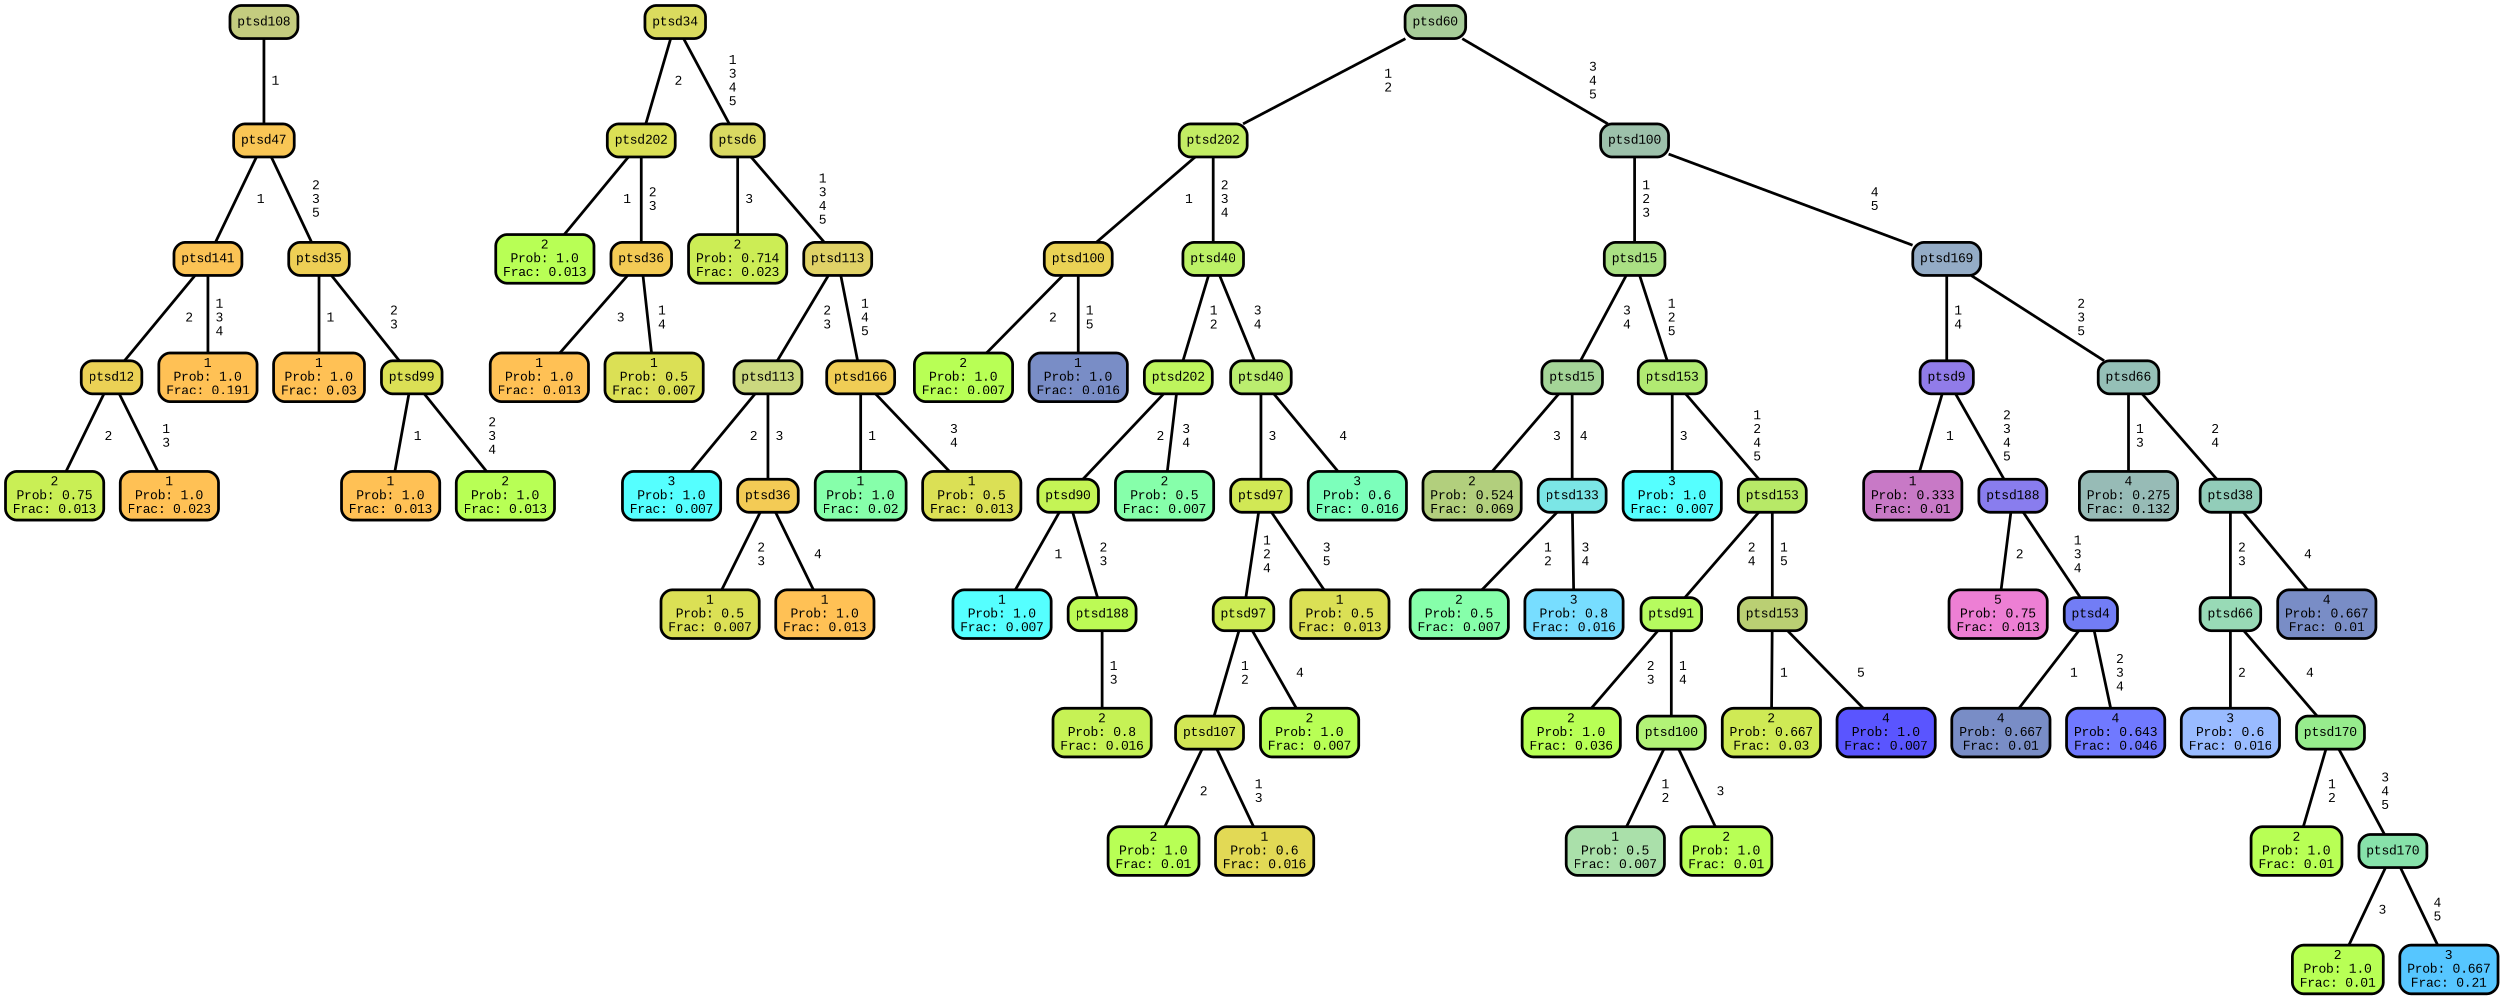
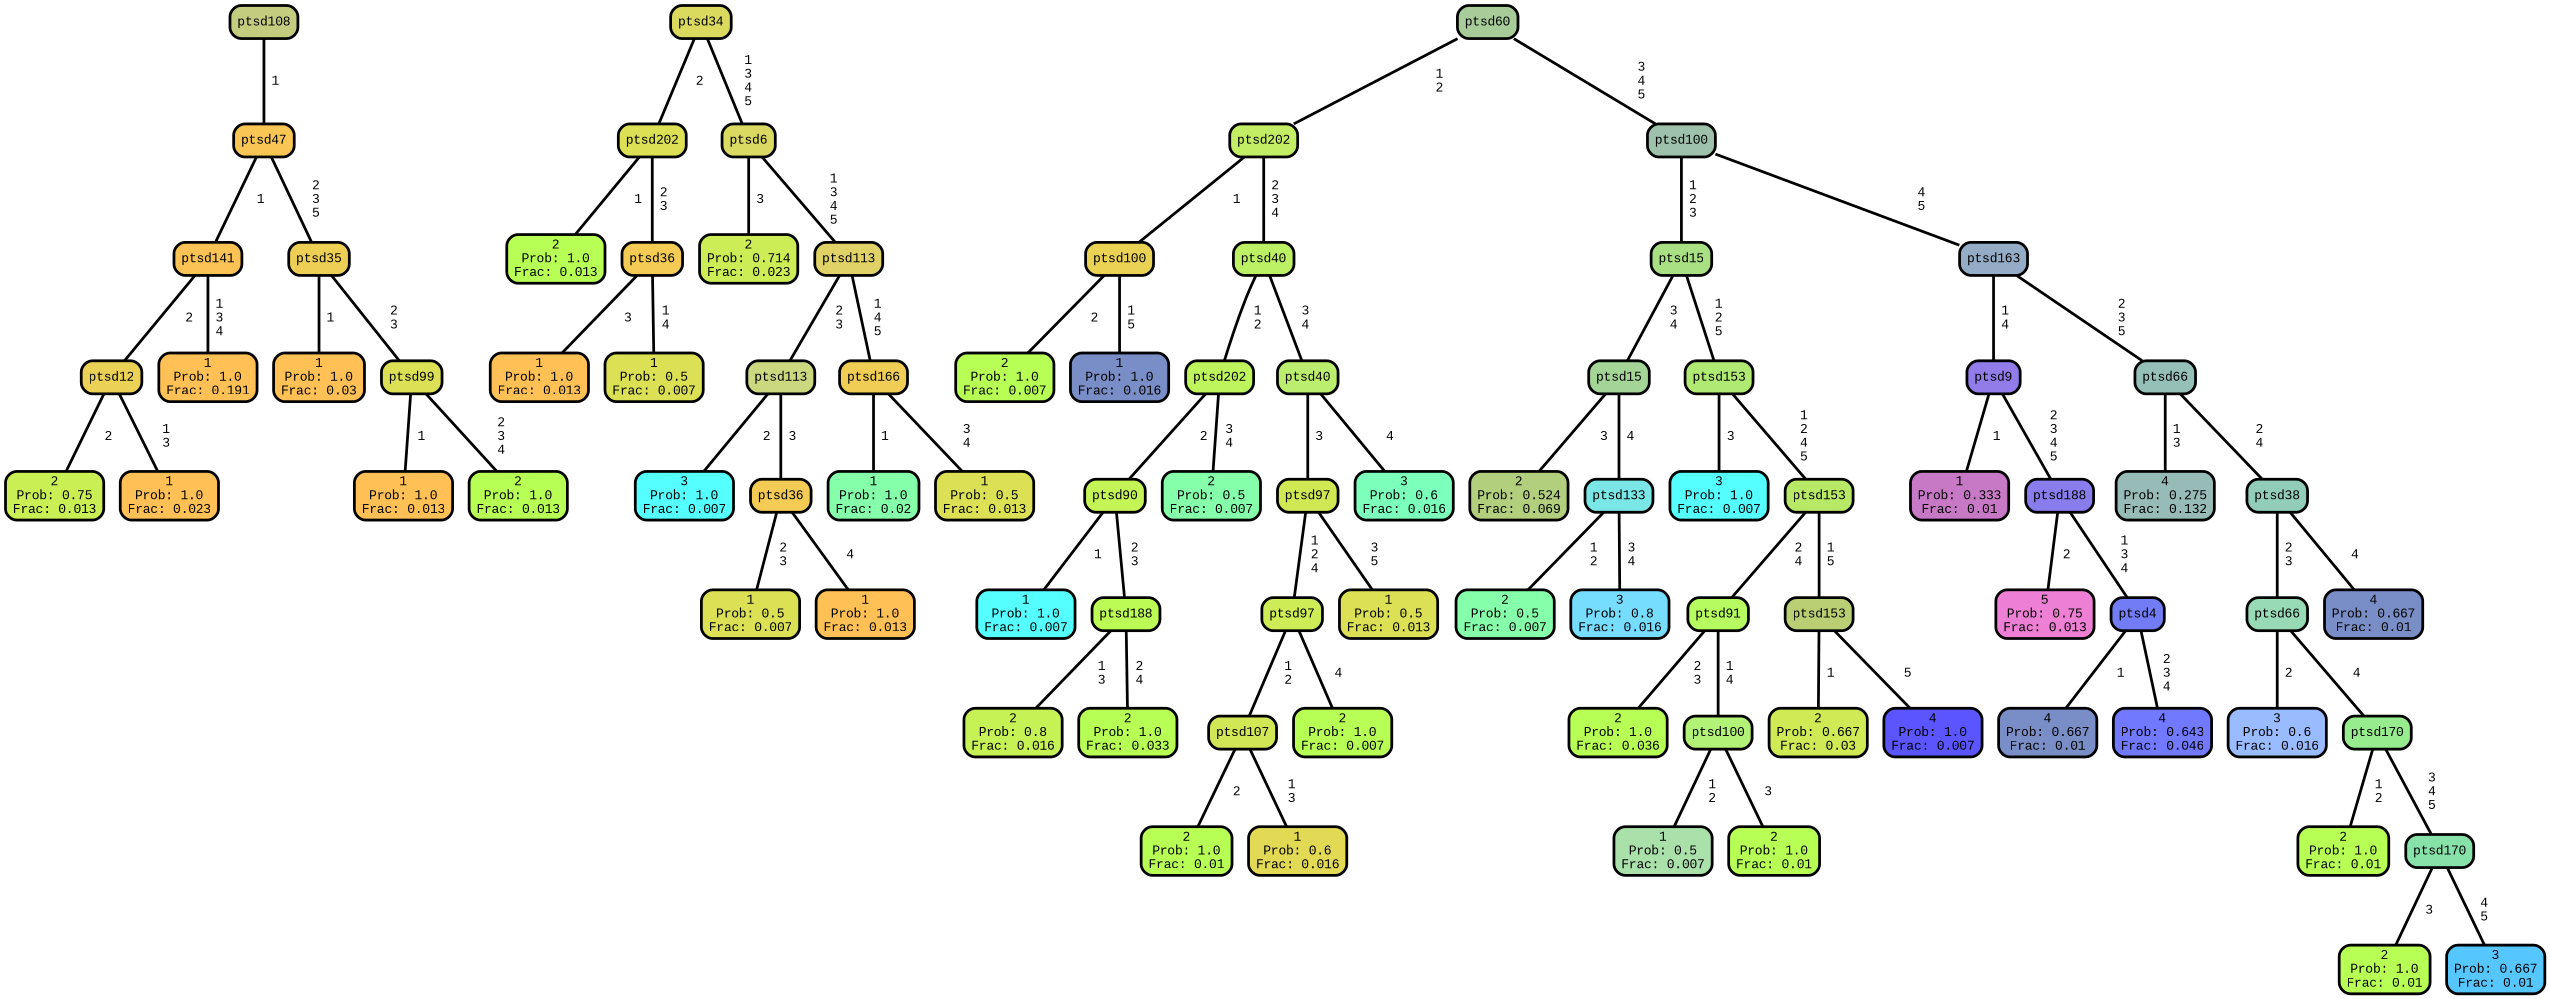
node "ptsd169": label "ptsd169" -> "ptsd163"
node "2 Prob: 1.0 Frac: 0.033": added
node "3 Prob: 0.667 Frac: 0.21": label "3 Prob: 0.667 Frac: 0.21" -> "3 Prob: 0.667 Frac: 0.01"
